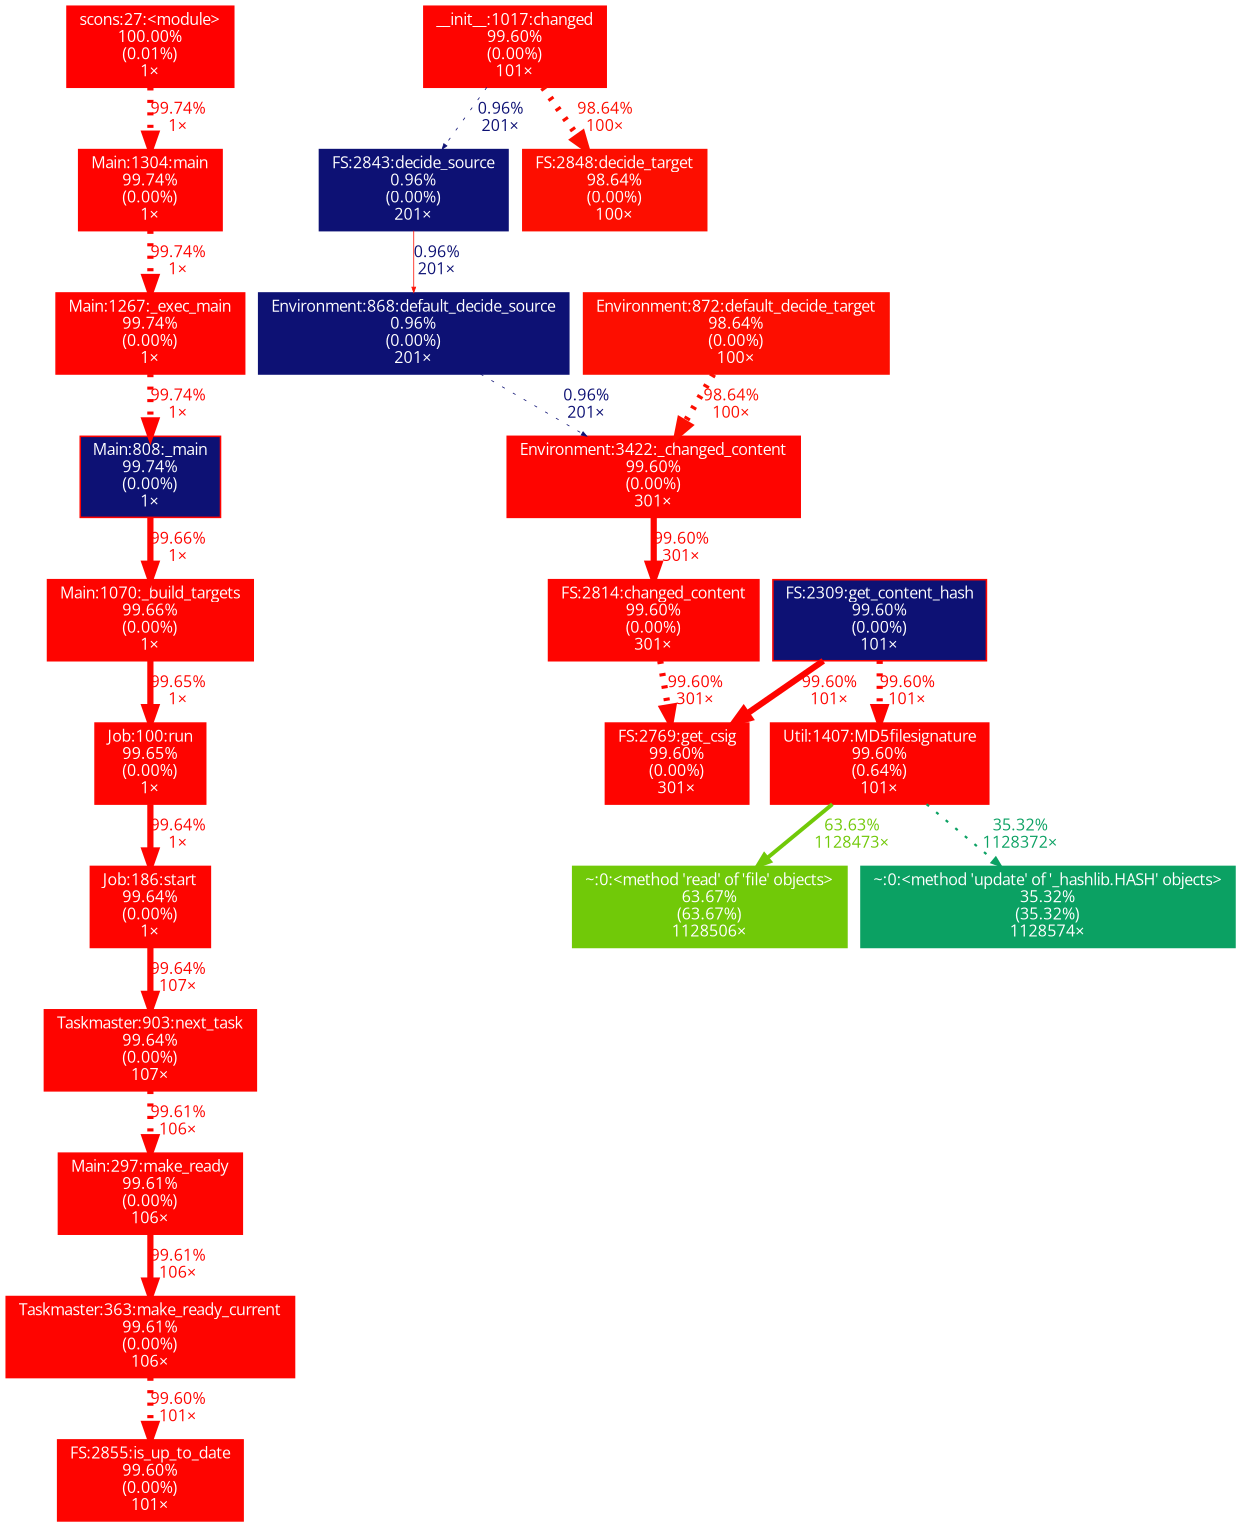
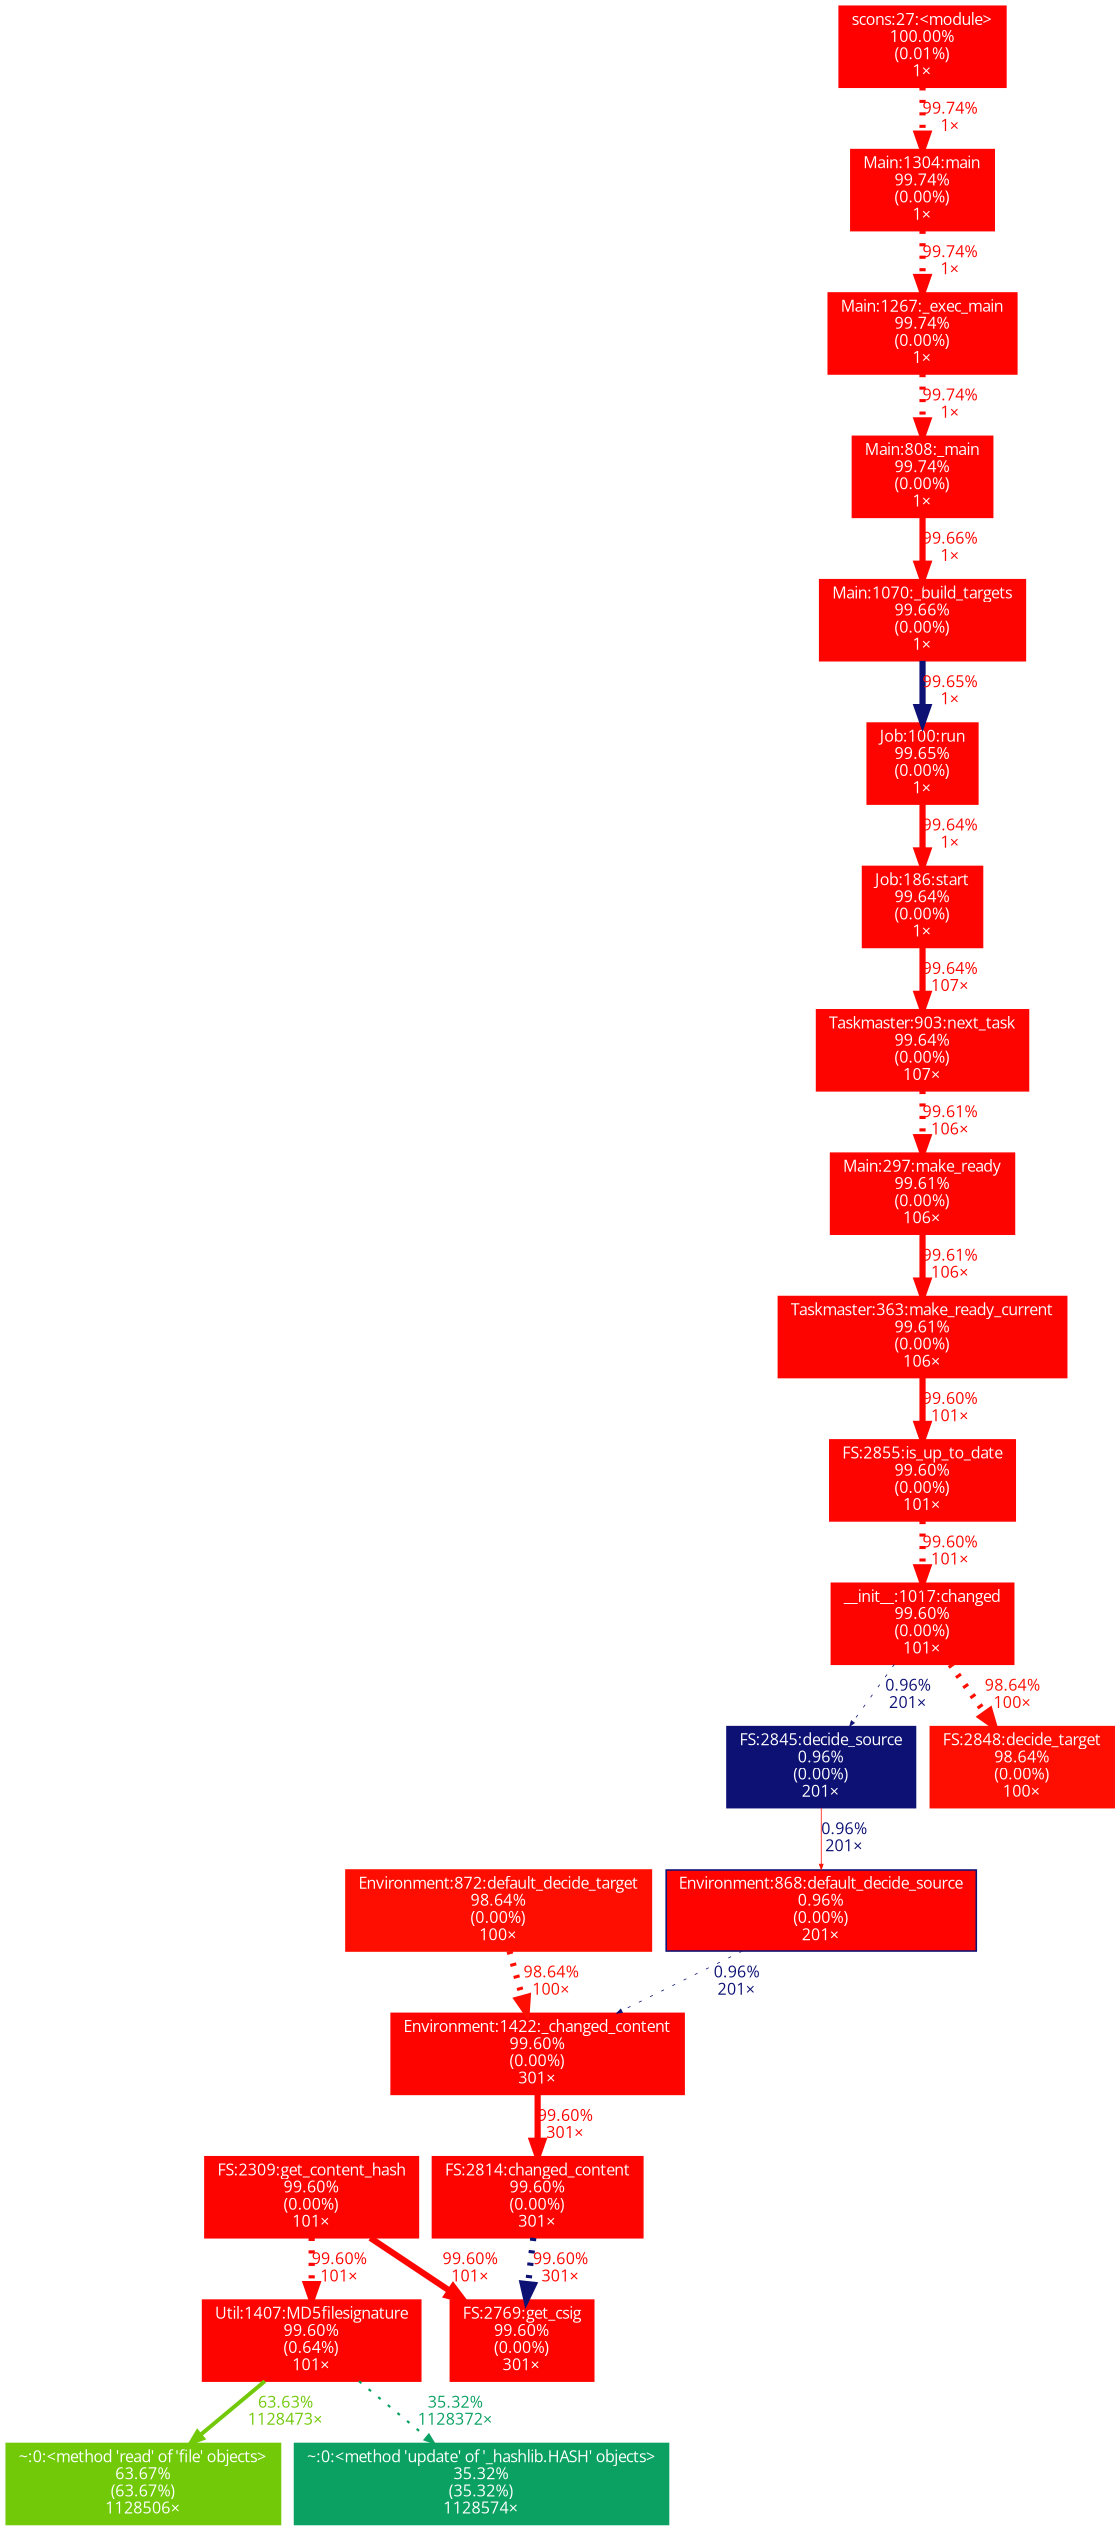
node "FS:2843:decide_source 0.96% (0.00%) 201×": label "FS:2843:decide_source 0.96% (0.00%) 201×" -> "FS:2845:decide_source 0.96% (0.00%) 201×"
node "Environment:868:default_decide_source 0.96% (0.00%) 201×": fillcolor #0d1174 -> #ff0300
node "Main:808:_main 99.74% (0.00%) 1×": fillcolor #0d1174 -> #ff0300
node "Environment:3422:_changed_content 99.60% (0.00%) 301×": label "Environment:3422:_changed_content 99.60% (0.00%) 301×" -> "Environment:1422:_changed_content 99.60% (0.00%) 301×"
node "FS:2309:get_content_hash 99.60% (0.00%) 101×": fillcolor #0d1174 -> #fe0400
edge "Main:1070:_build_targets 99.66% (0.00%) 1×" -> "Job:100:run 99.65% (0.00%) 1×": color #fe0400 -> #0d1174
edge "FS:2814:changed_content 99.60% (0.00%) 301×" -> "FS:2769:get_csig 99.60% (0.00%) 301×": color #fe0400 -> #0d1174
edge "Taskmaster:363:make_ready_current 99.61% (0.00%) 106×" -> "FS:2855:is_up_to_date 99.60% (0.00%) 101×": style dotted -> solid
edge "FS:2855:is_up_to_date 99.60% (0.00%) 101×" -> "__init__:1017:changed 99.60% (0.00%) 101×": added, label "99.60% 101×"
